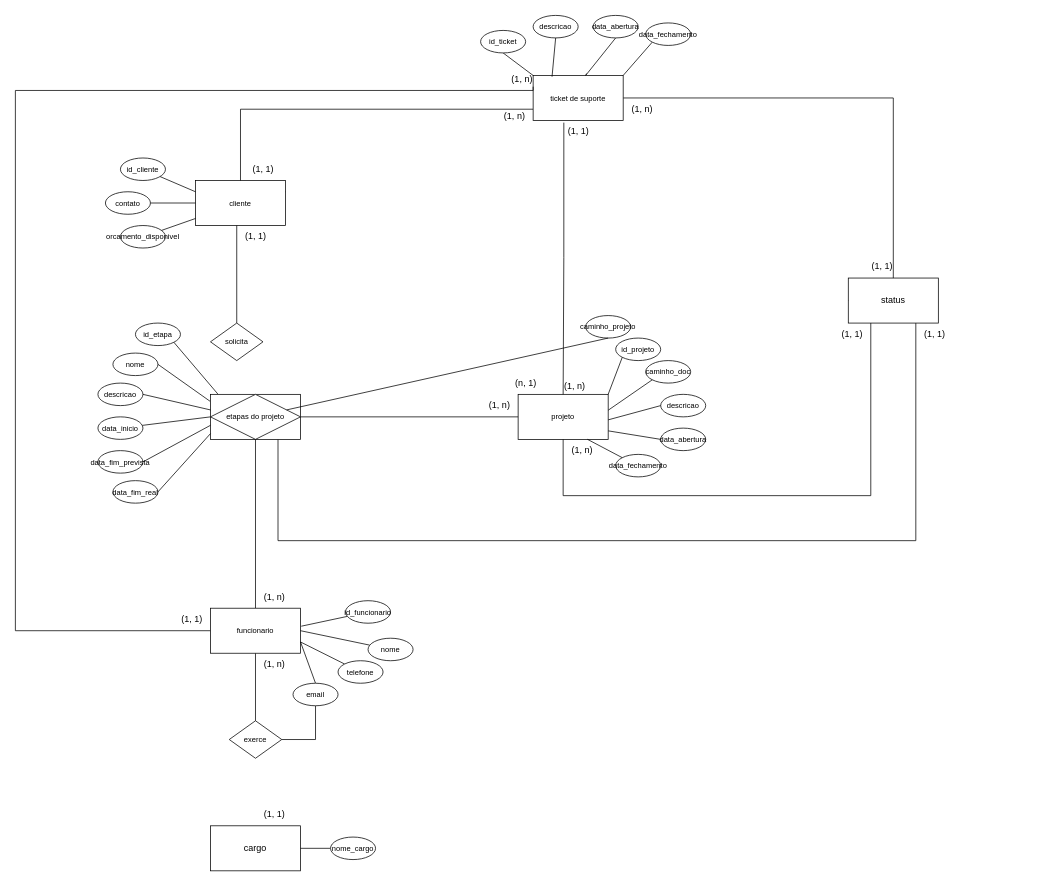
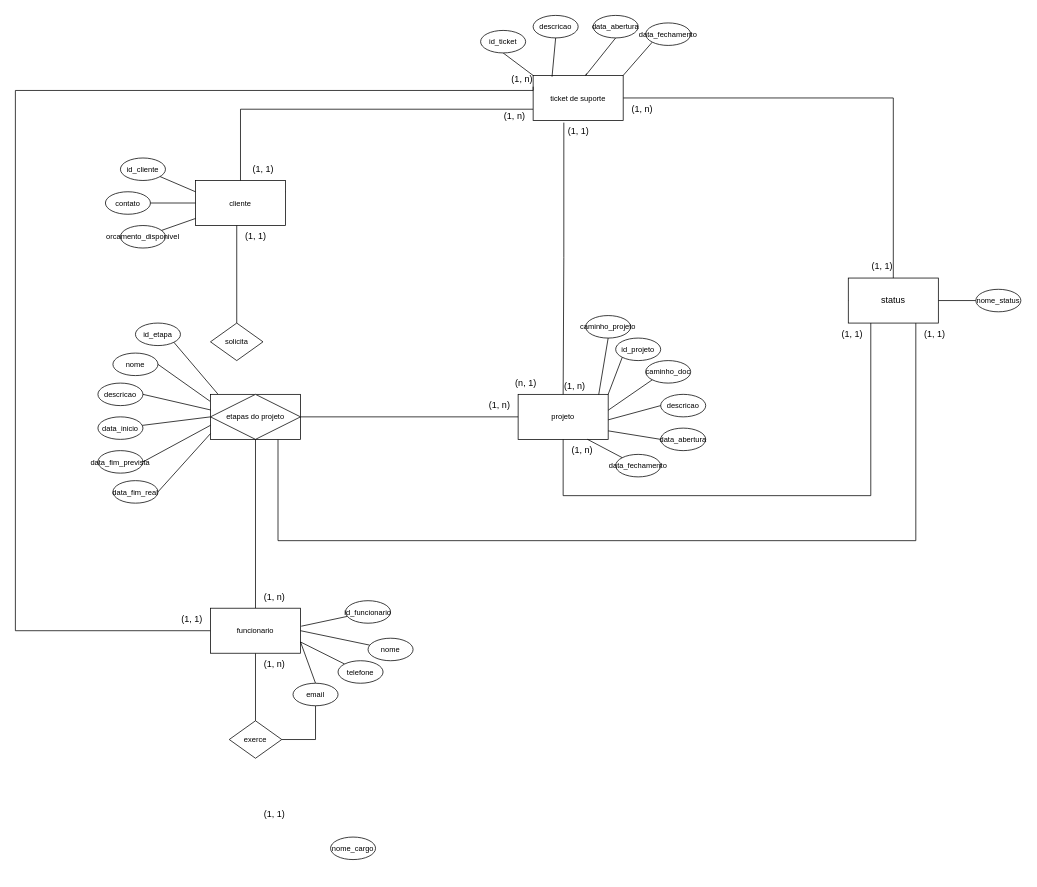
edge "status" -- "nome_status": added
node "nome_status": added
edge "caminho_projeto" -- "etapas do projeto": now "caminho_projeto" -- "projeto"
node "cargo": removed
edge "cargo" -- "nome_cargo": removed
